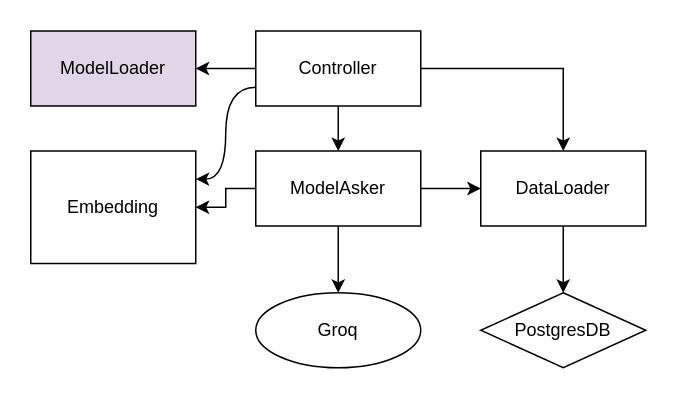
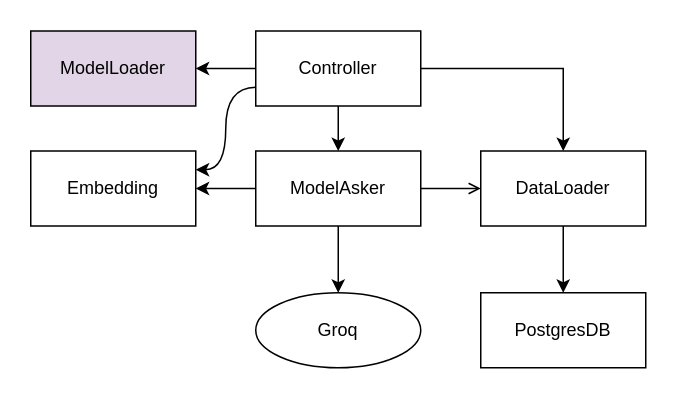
edge "ModelAsker" -> "DataLoader": arrowhead classic -> open
node "Embedding": size 165x113 -> 165x75
node "PostgresDB": shape diamond -> rectangle
